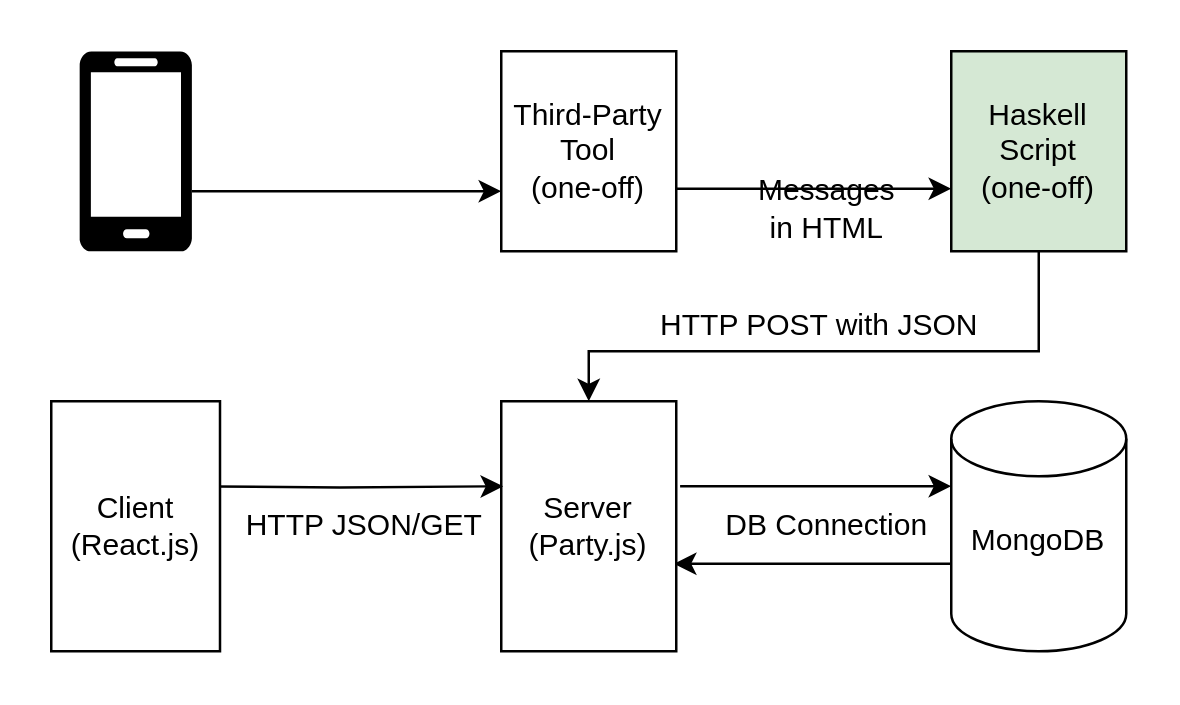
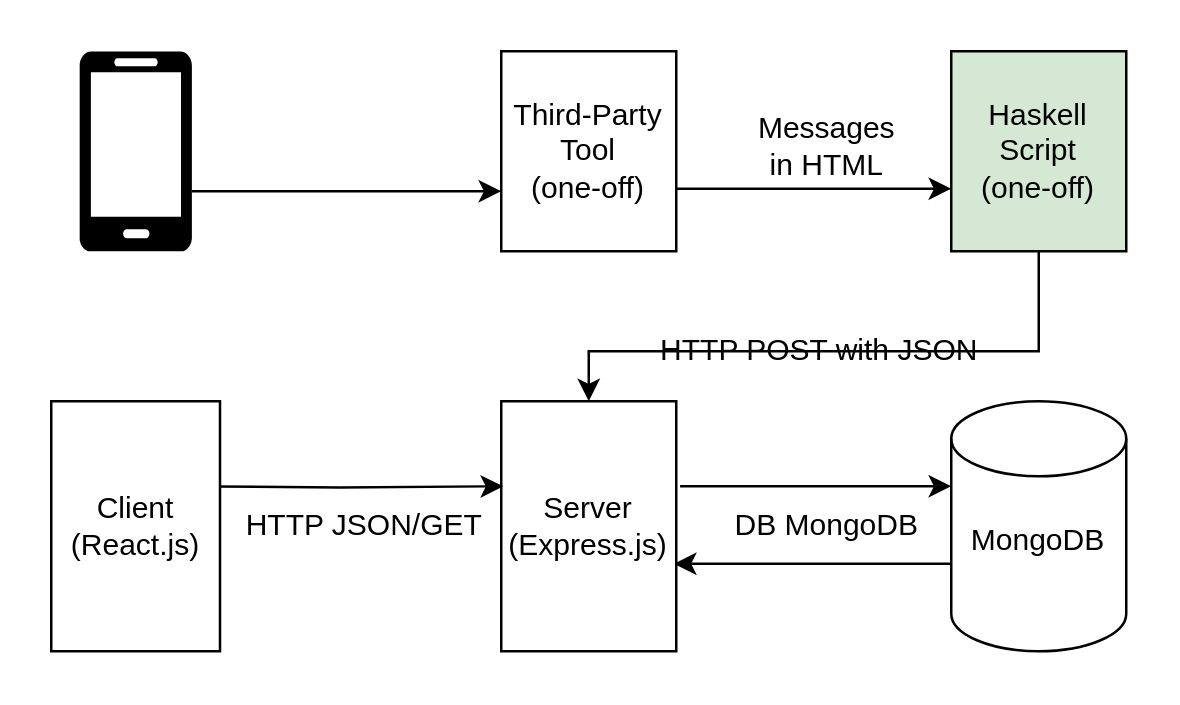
node "Messages in HTML": moved (826, 209) -> (826, 146)
node "HTTP POST with JSON": moved (819, 326) -> (819, 351)
node "Server (Party.js)": label "Server (Party.js)" -> "Server (Express.js)"
node "DB Connection": label "DB Connection" -> "DB MongoDB"
